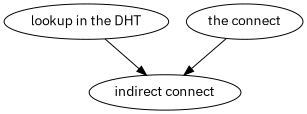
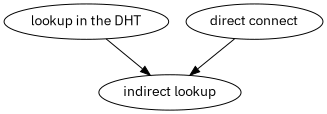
node "the connect": label "the connect" -> "direct connect"
node "indirect connect": label "indirect connect" -> "indirect lookup"
